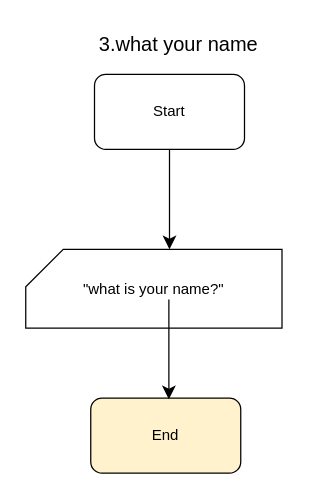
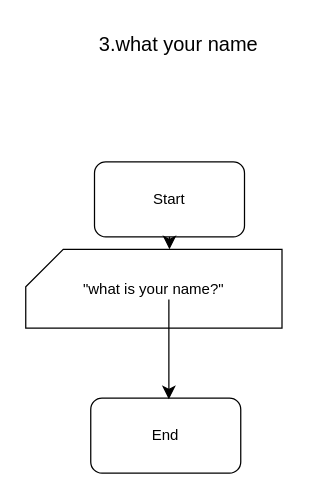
node "Start": moved (169, 112) -> (169, 199)
node "End": fillcolor #fff2cc -> #ffffff
